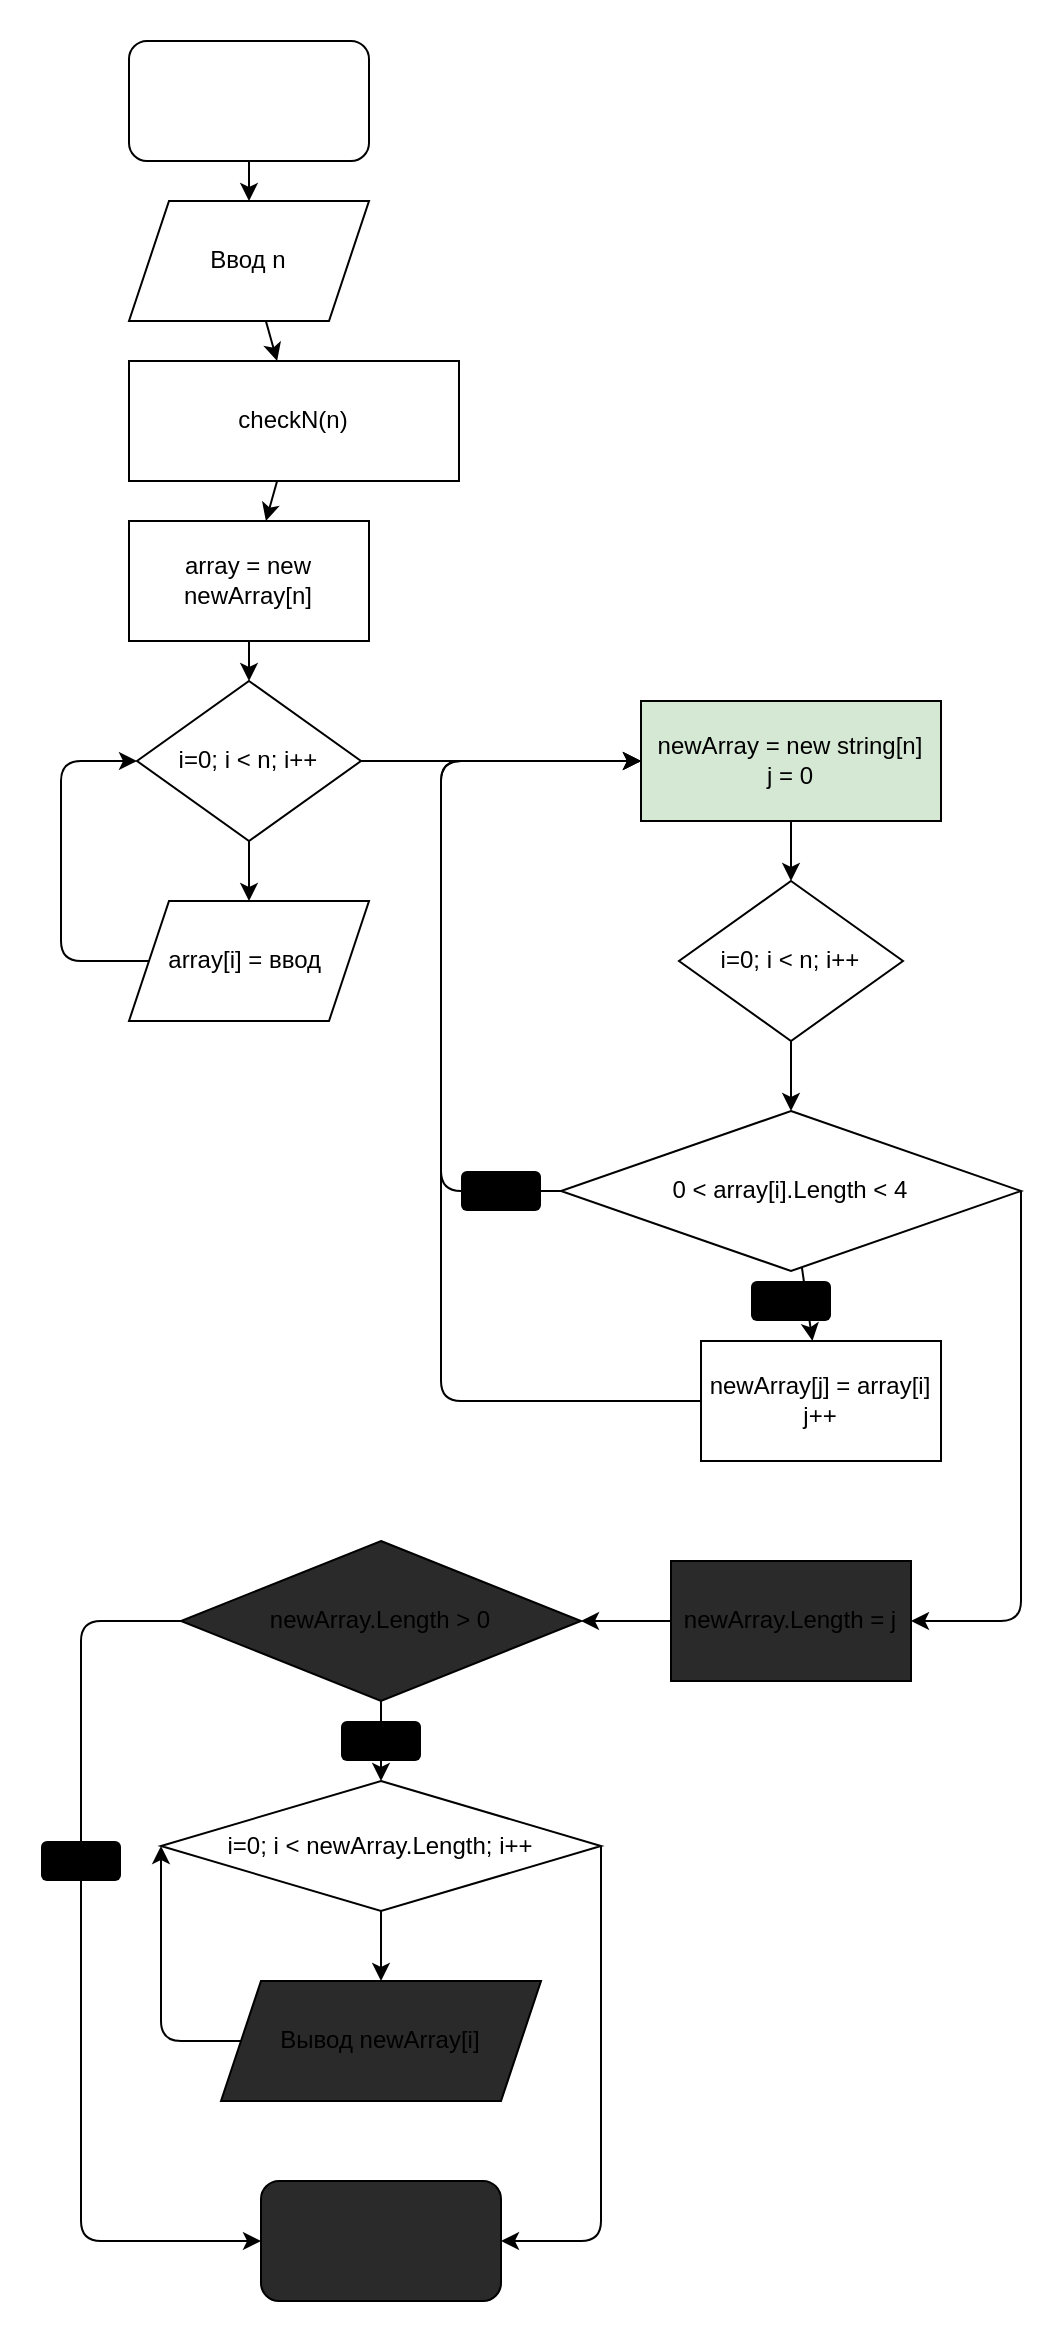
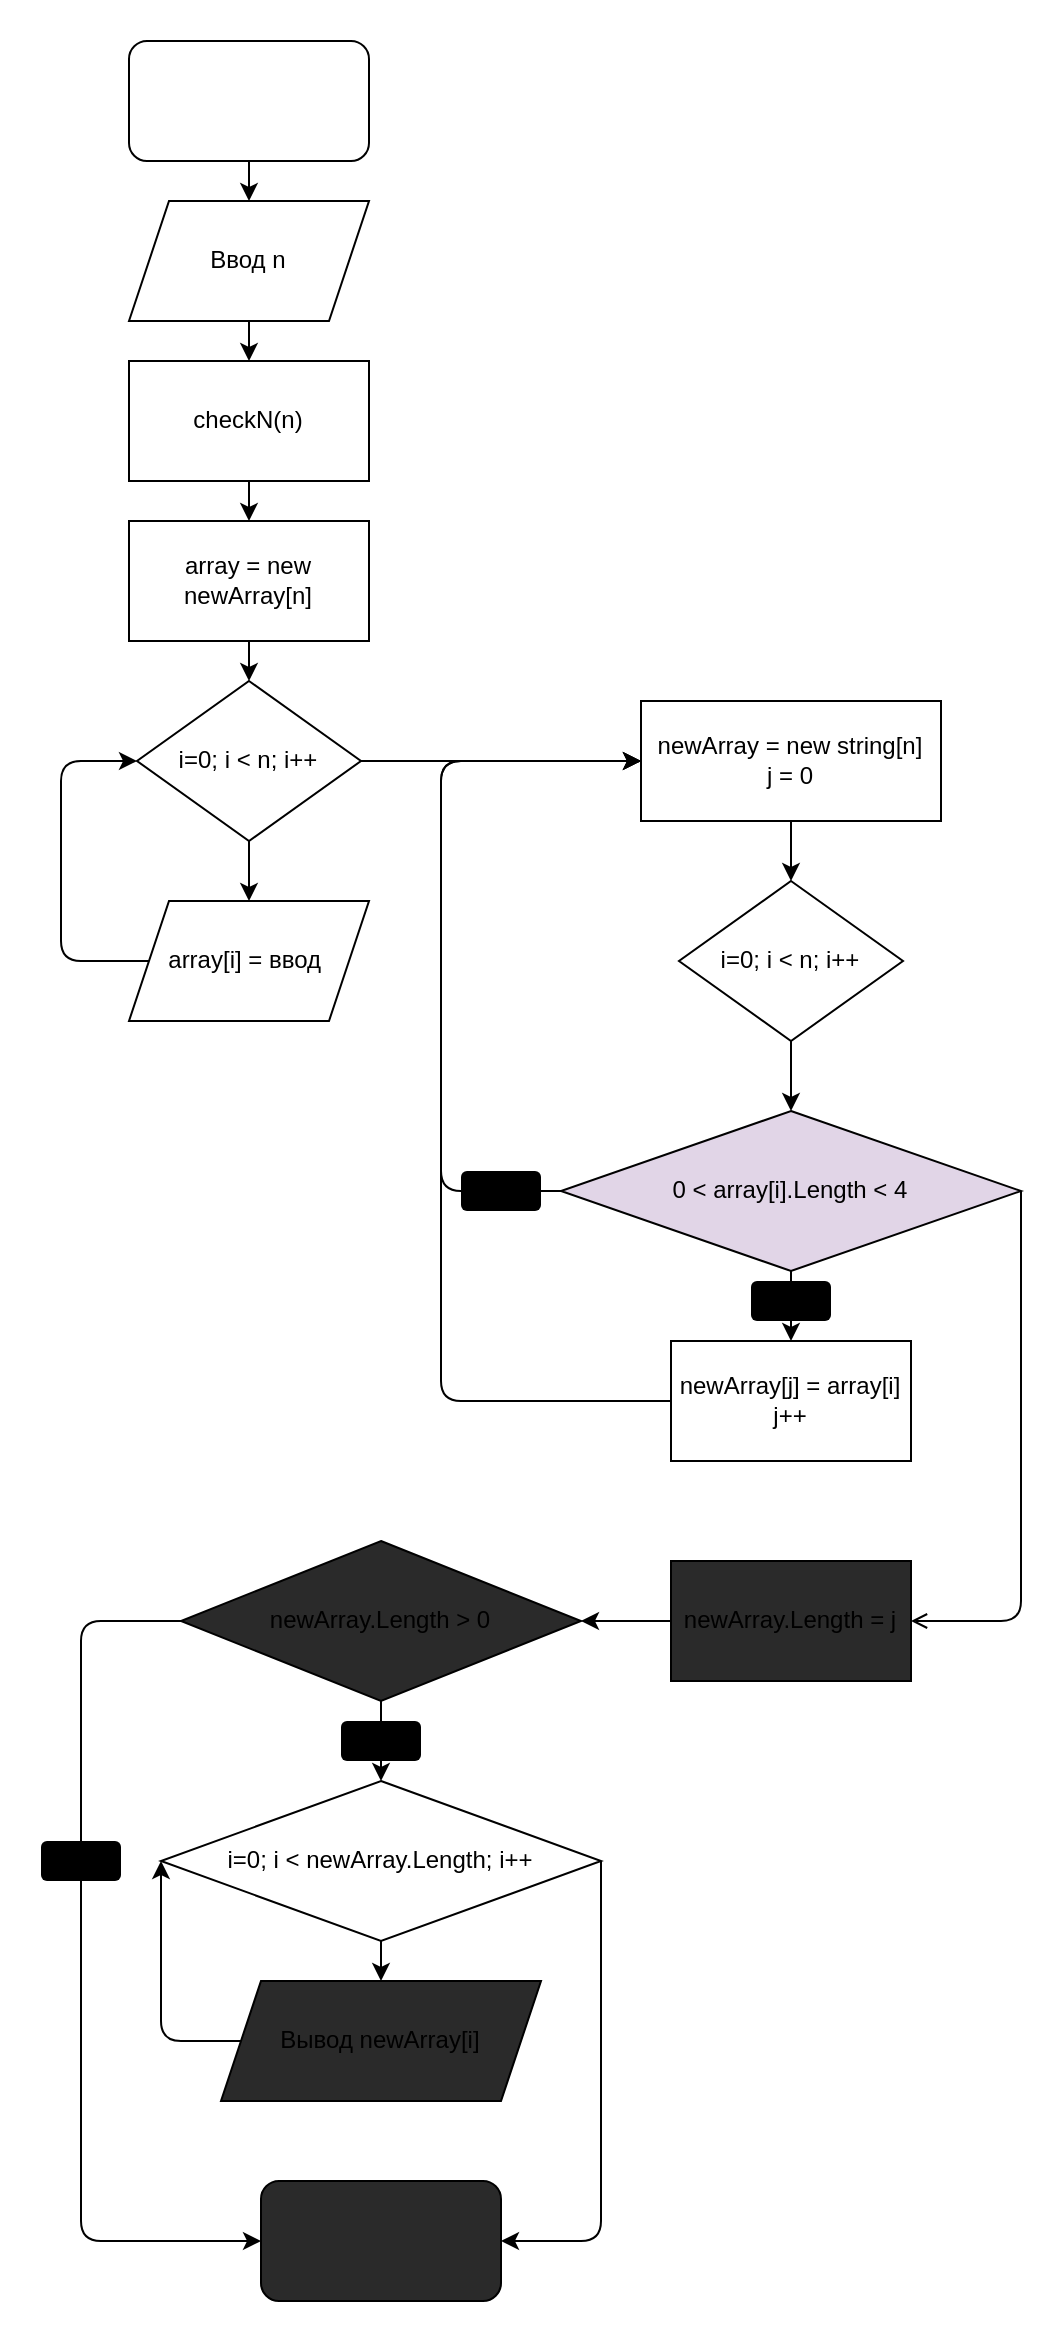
node "checkN(n)": size 330x120 -> 240x120
node "newArray = new string[n] j = 0": fillcolor #d5e8d4 -> #ffffff
node "0 < array[i].Length < 4": fillcolor #ffffff -> #e1d5e7
node "newArray[j] = array[i] j++": moved (821, 1401) -> (791, 1401)
edge "0 < array[i].Length < 4" -> "newArray.Length = j": arrowhead classic -> open
node "i=0; i < newArray.Length; i++": size 440x130 -> 440x160
